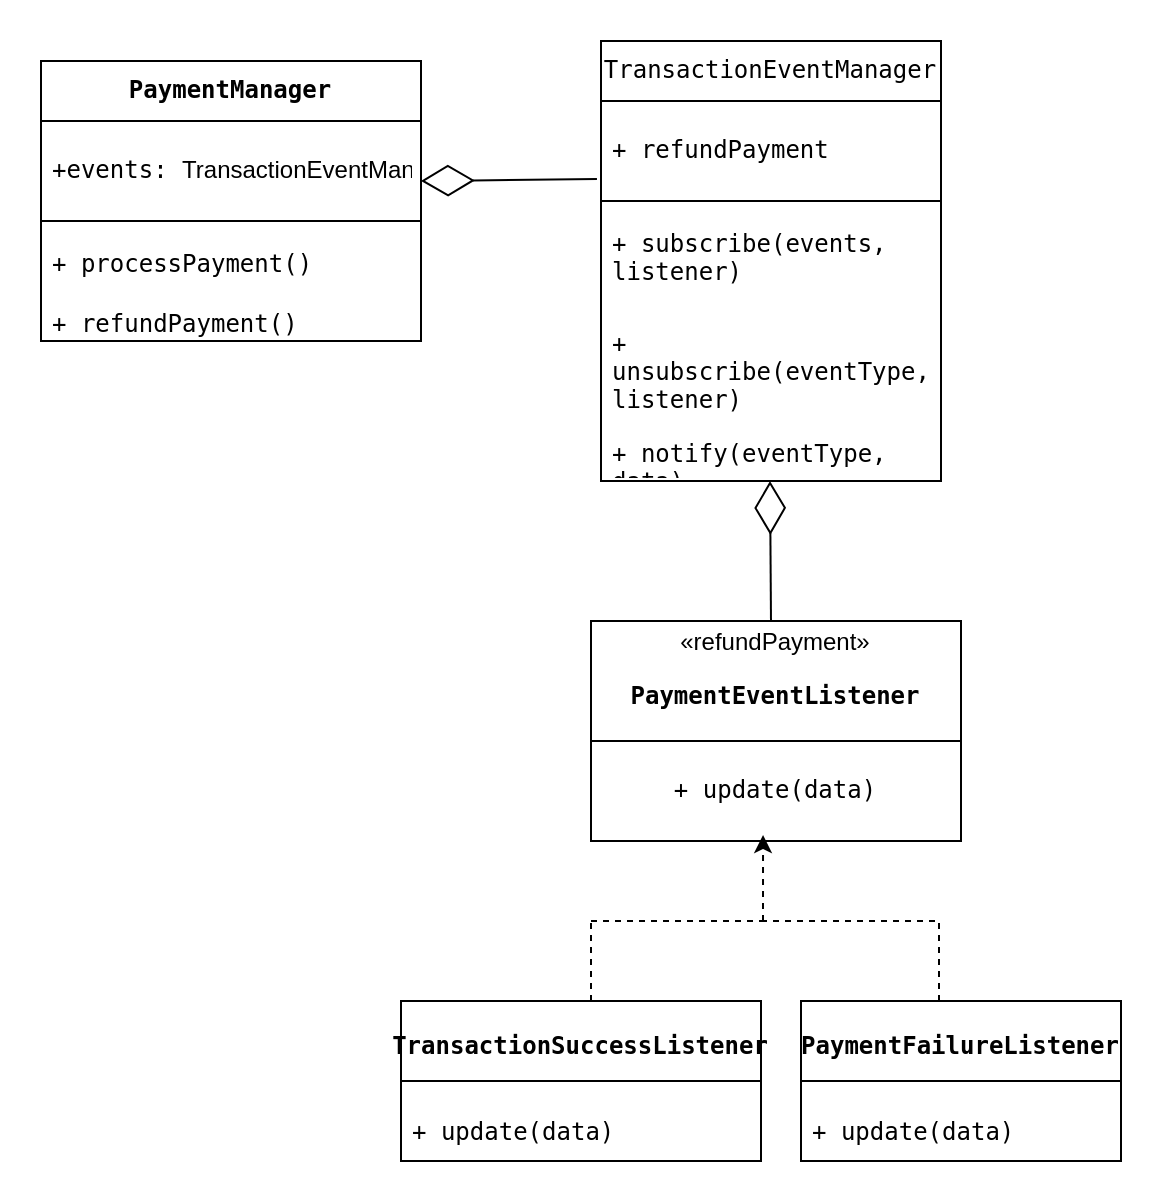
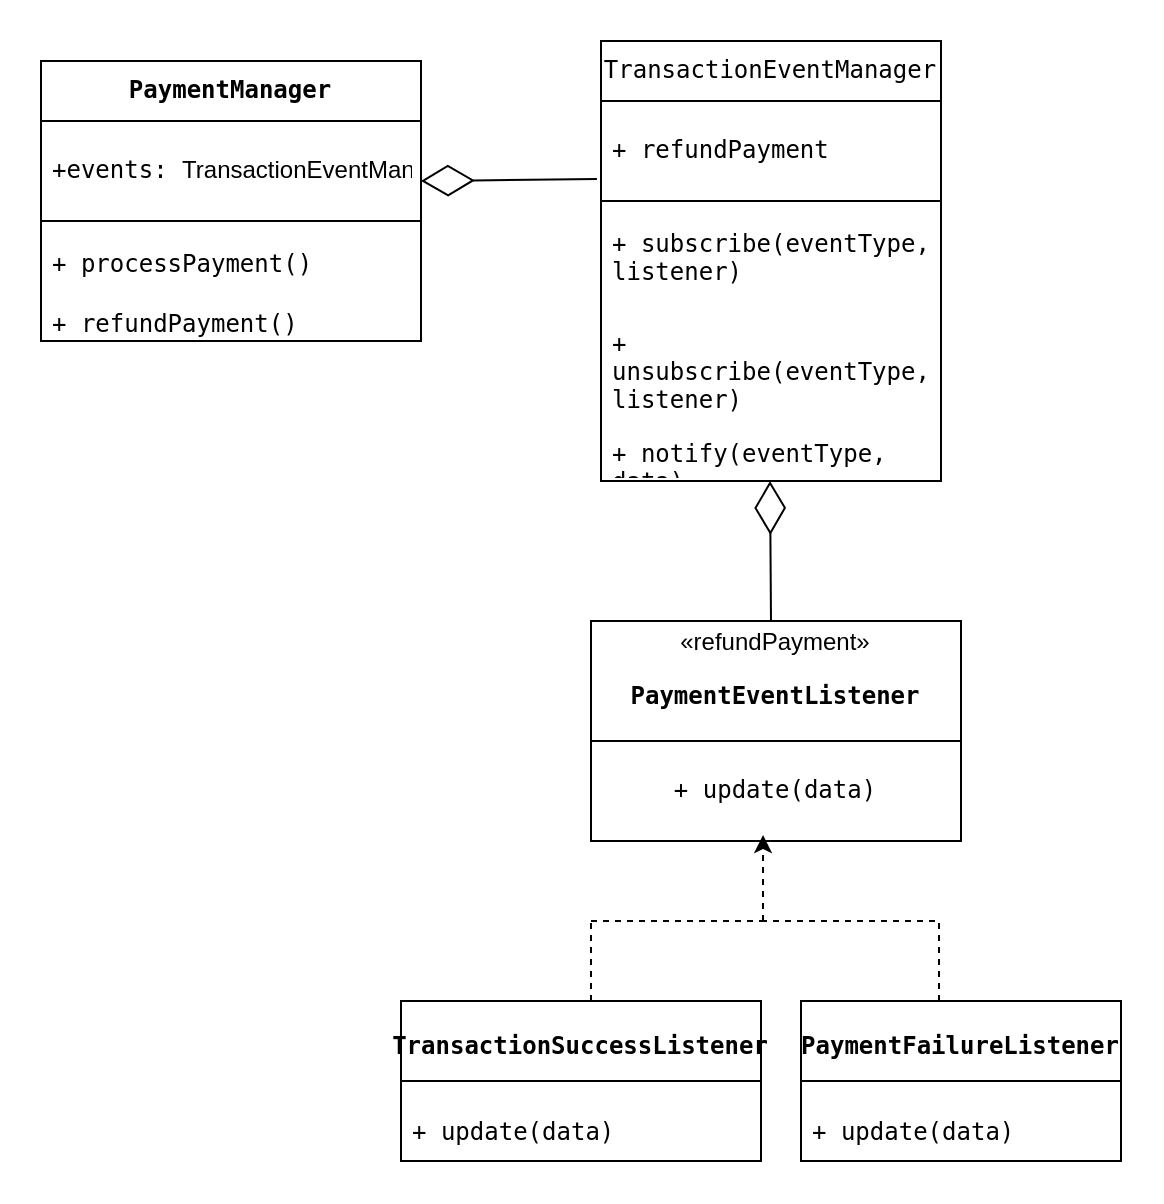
node "+ subscribe(events, listener)": label "+ subscribe(events, listener)" -> "+ subscribe(eventType, listener)"
